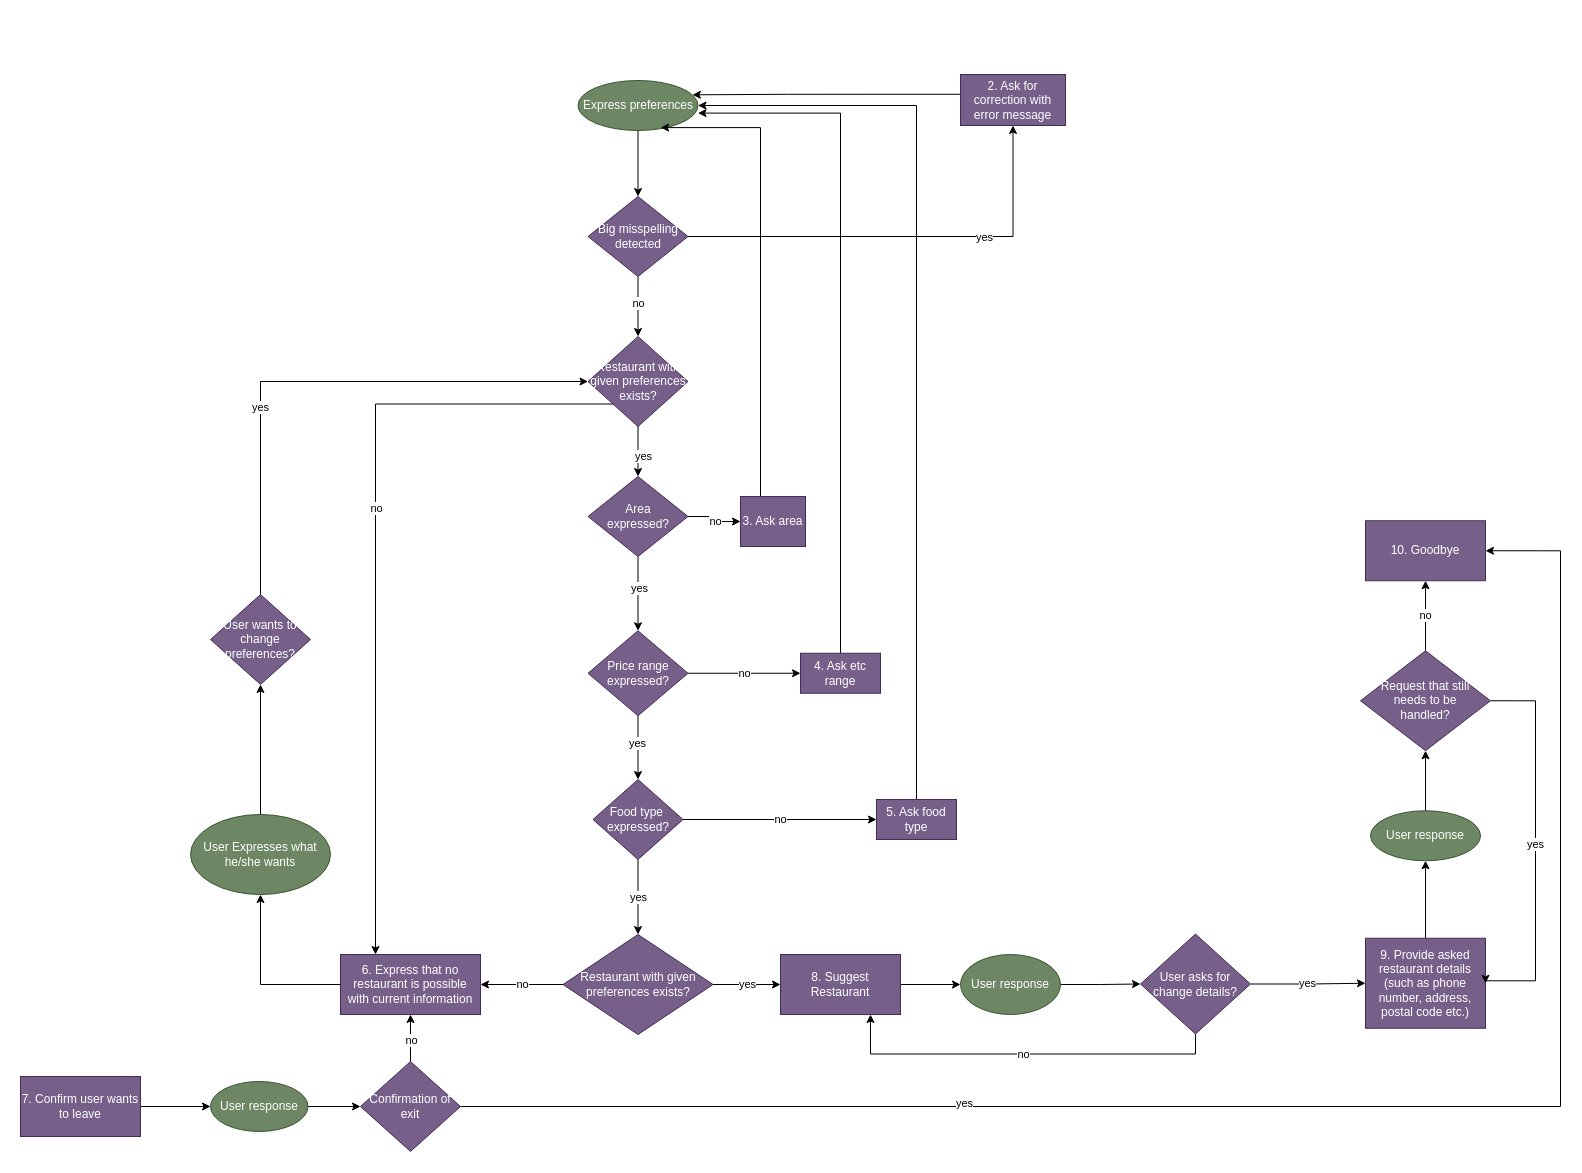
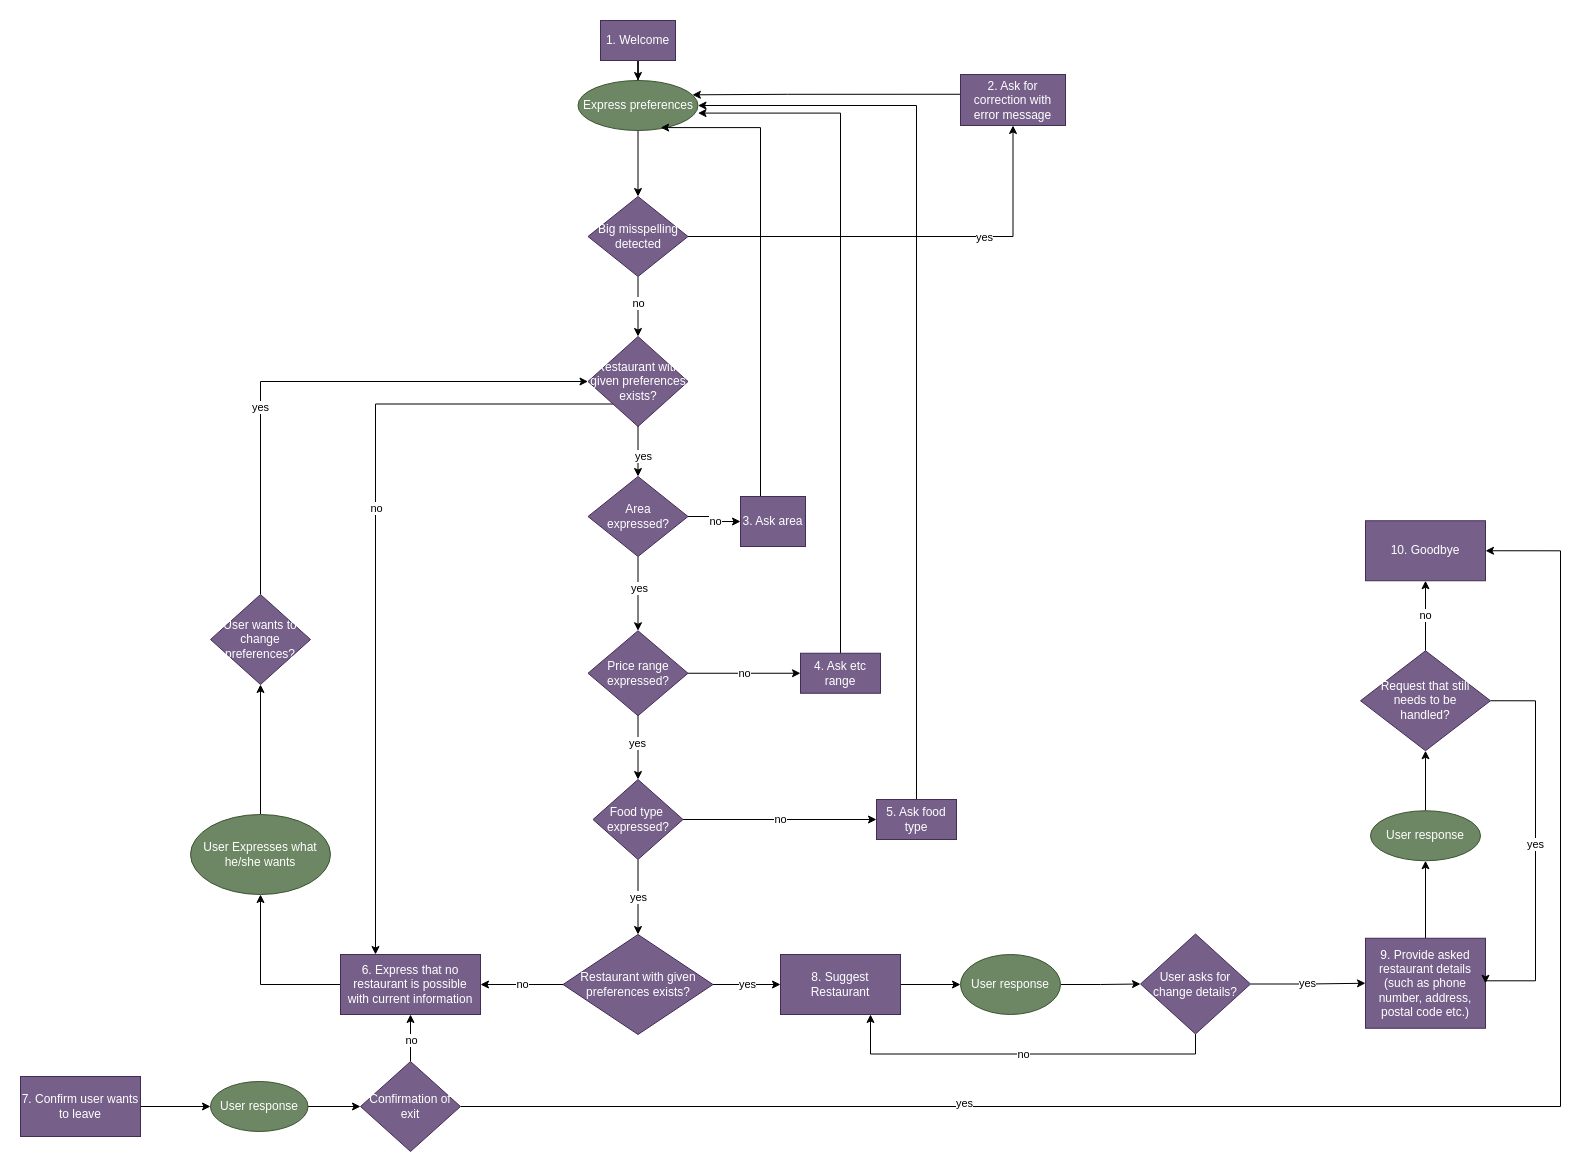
node "1. Welcome": added
edge "1. Welcome" -> "Express preferences": added
